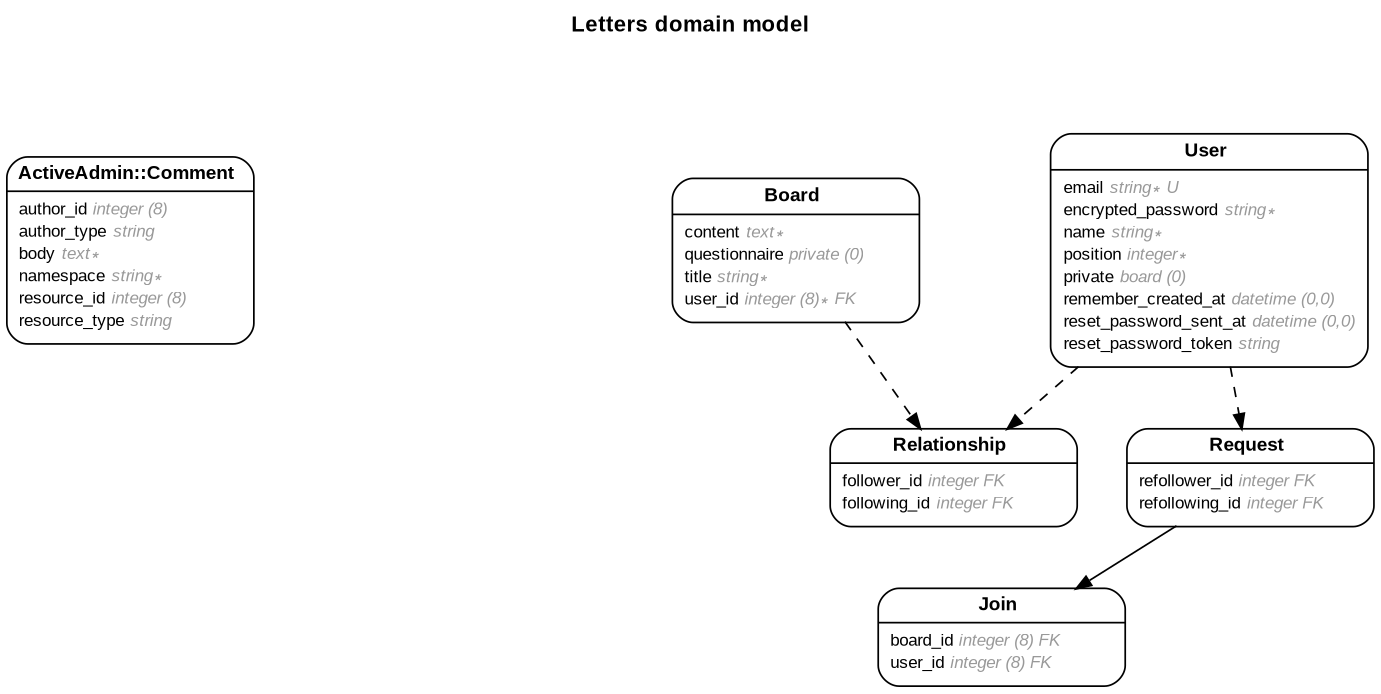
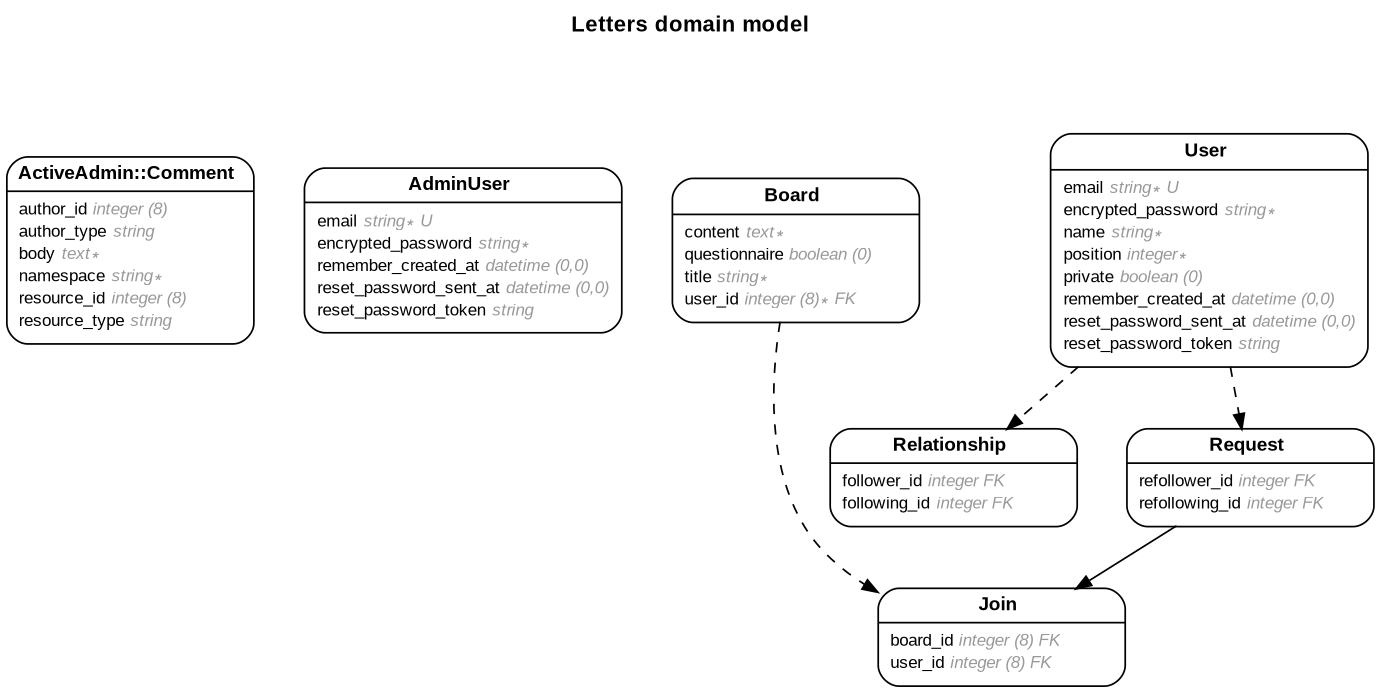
node "AdminUser": added
node "Board": text "private (0)" -> "boolean (0)"
node "User": text "board (0)" -> "boolean (0)"
edge "Board" -- "Relationship": now "Board" -- "Join"
